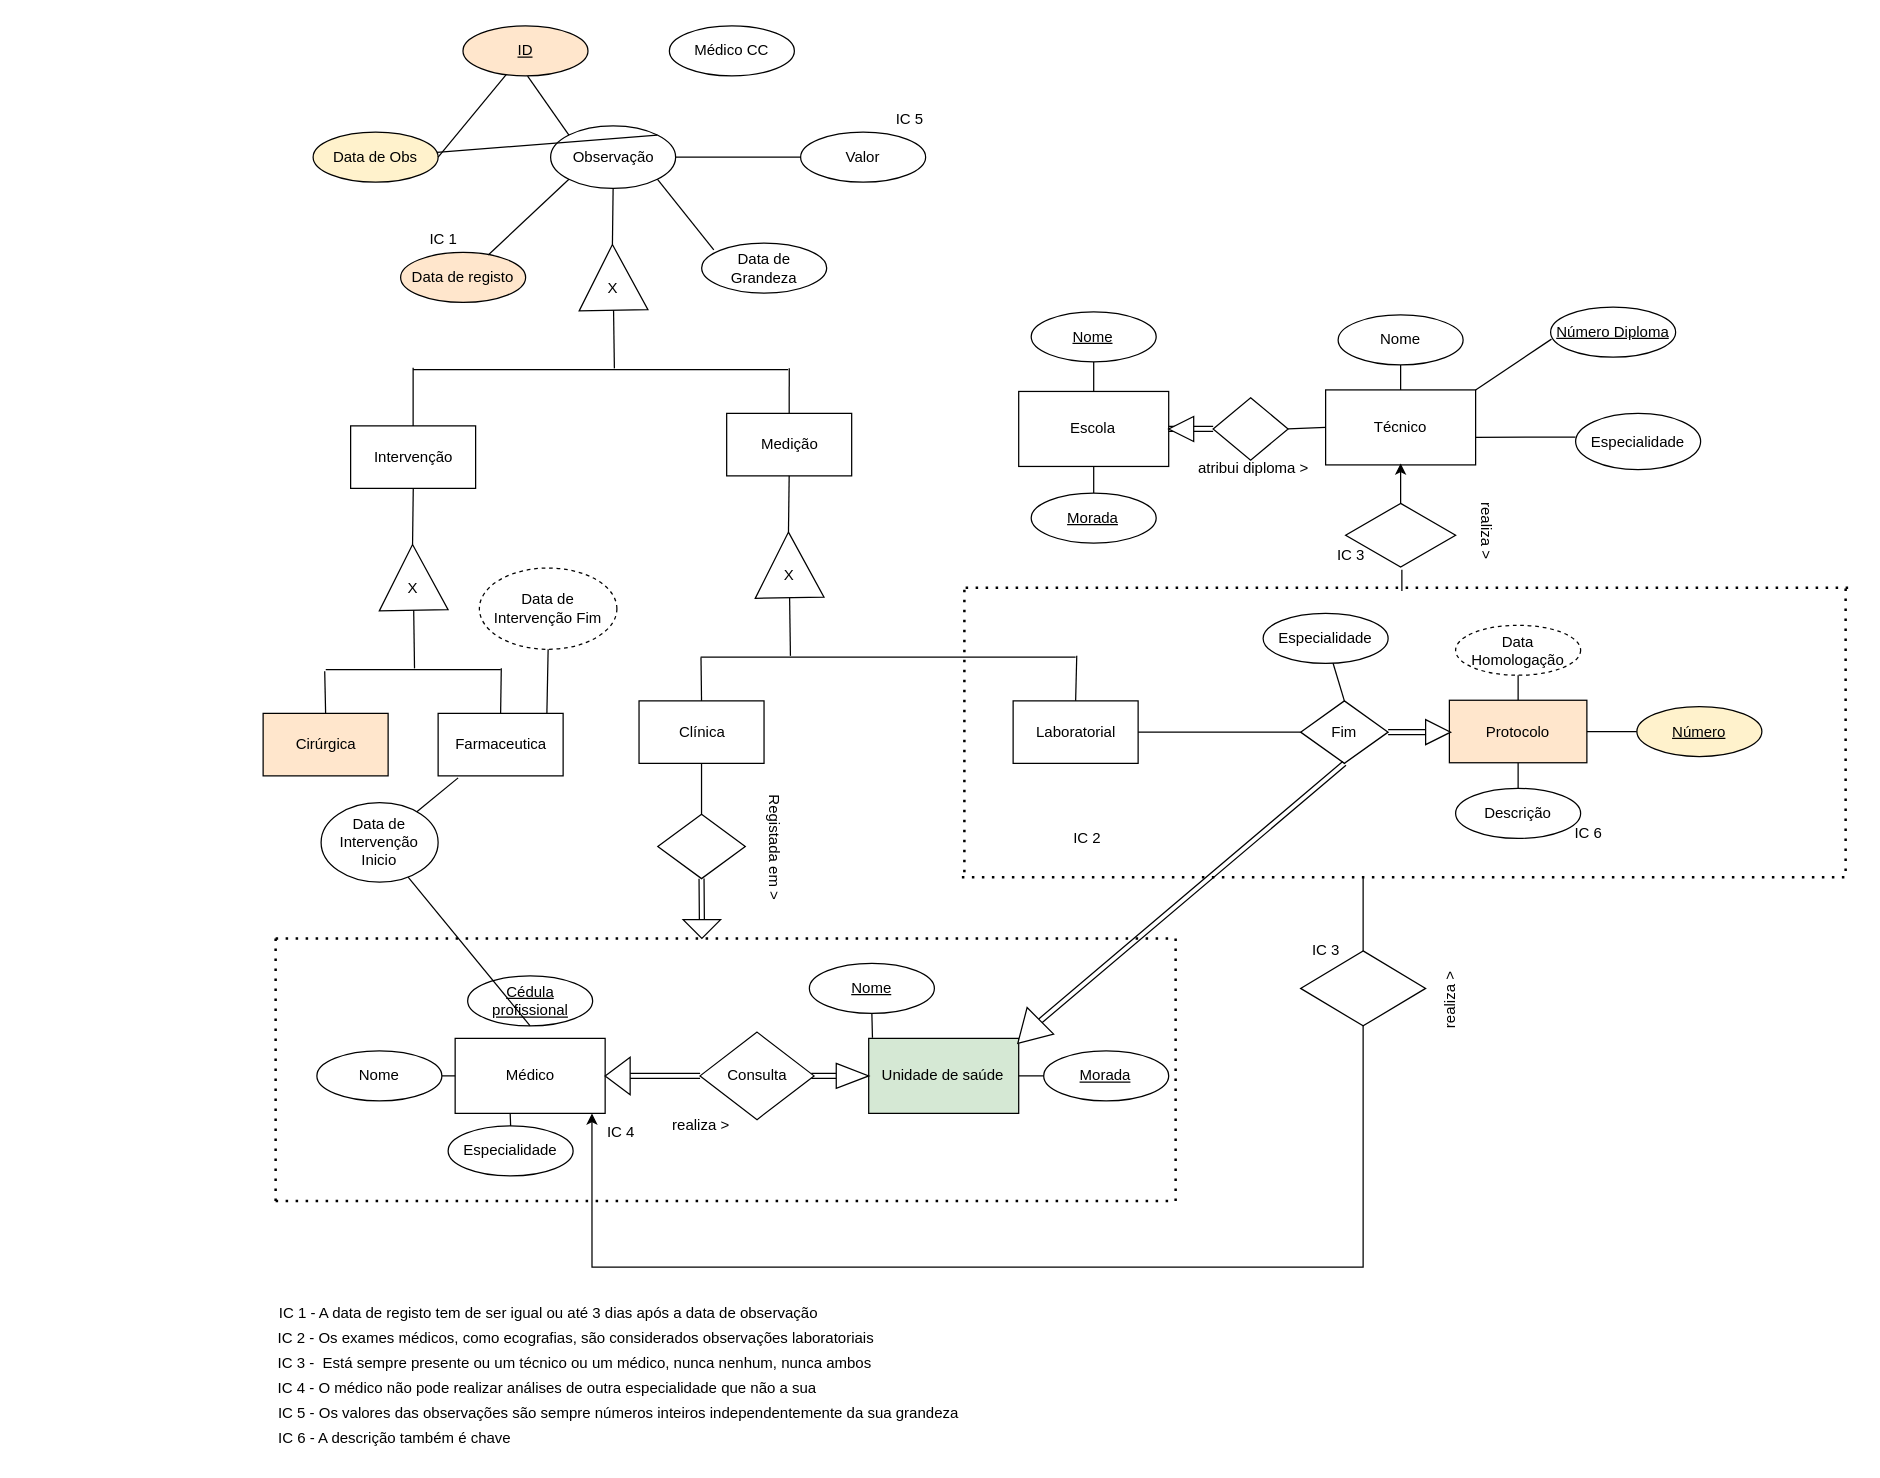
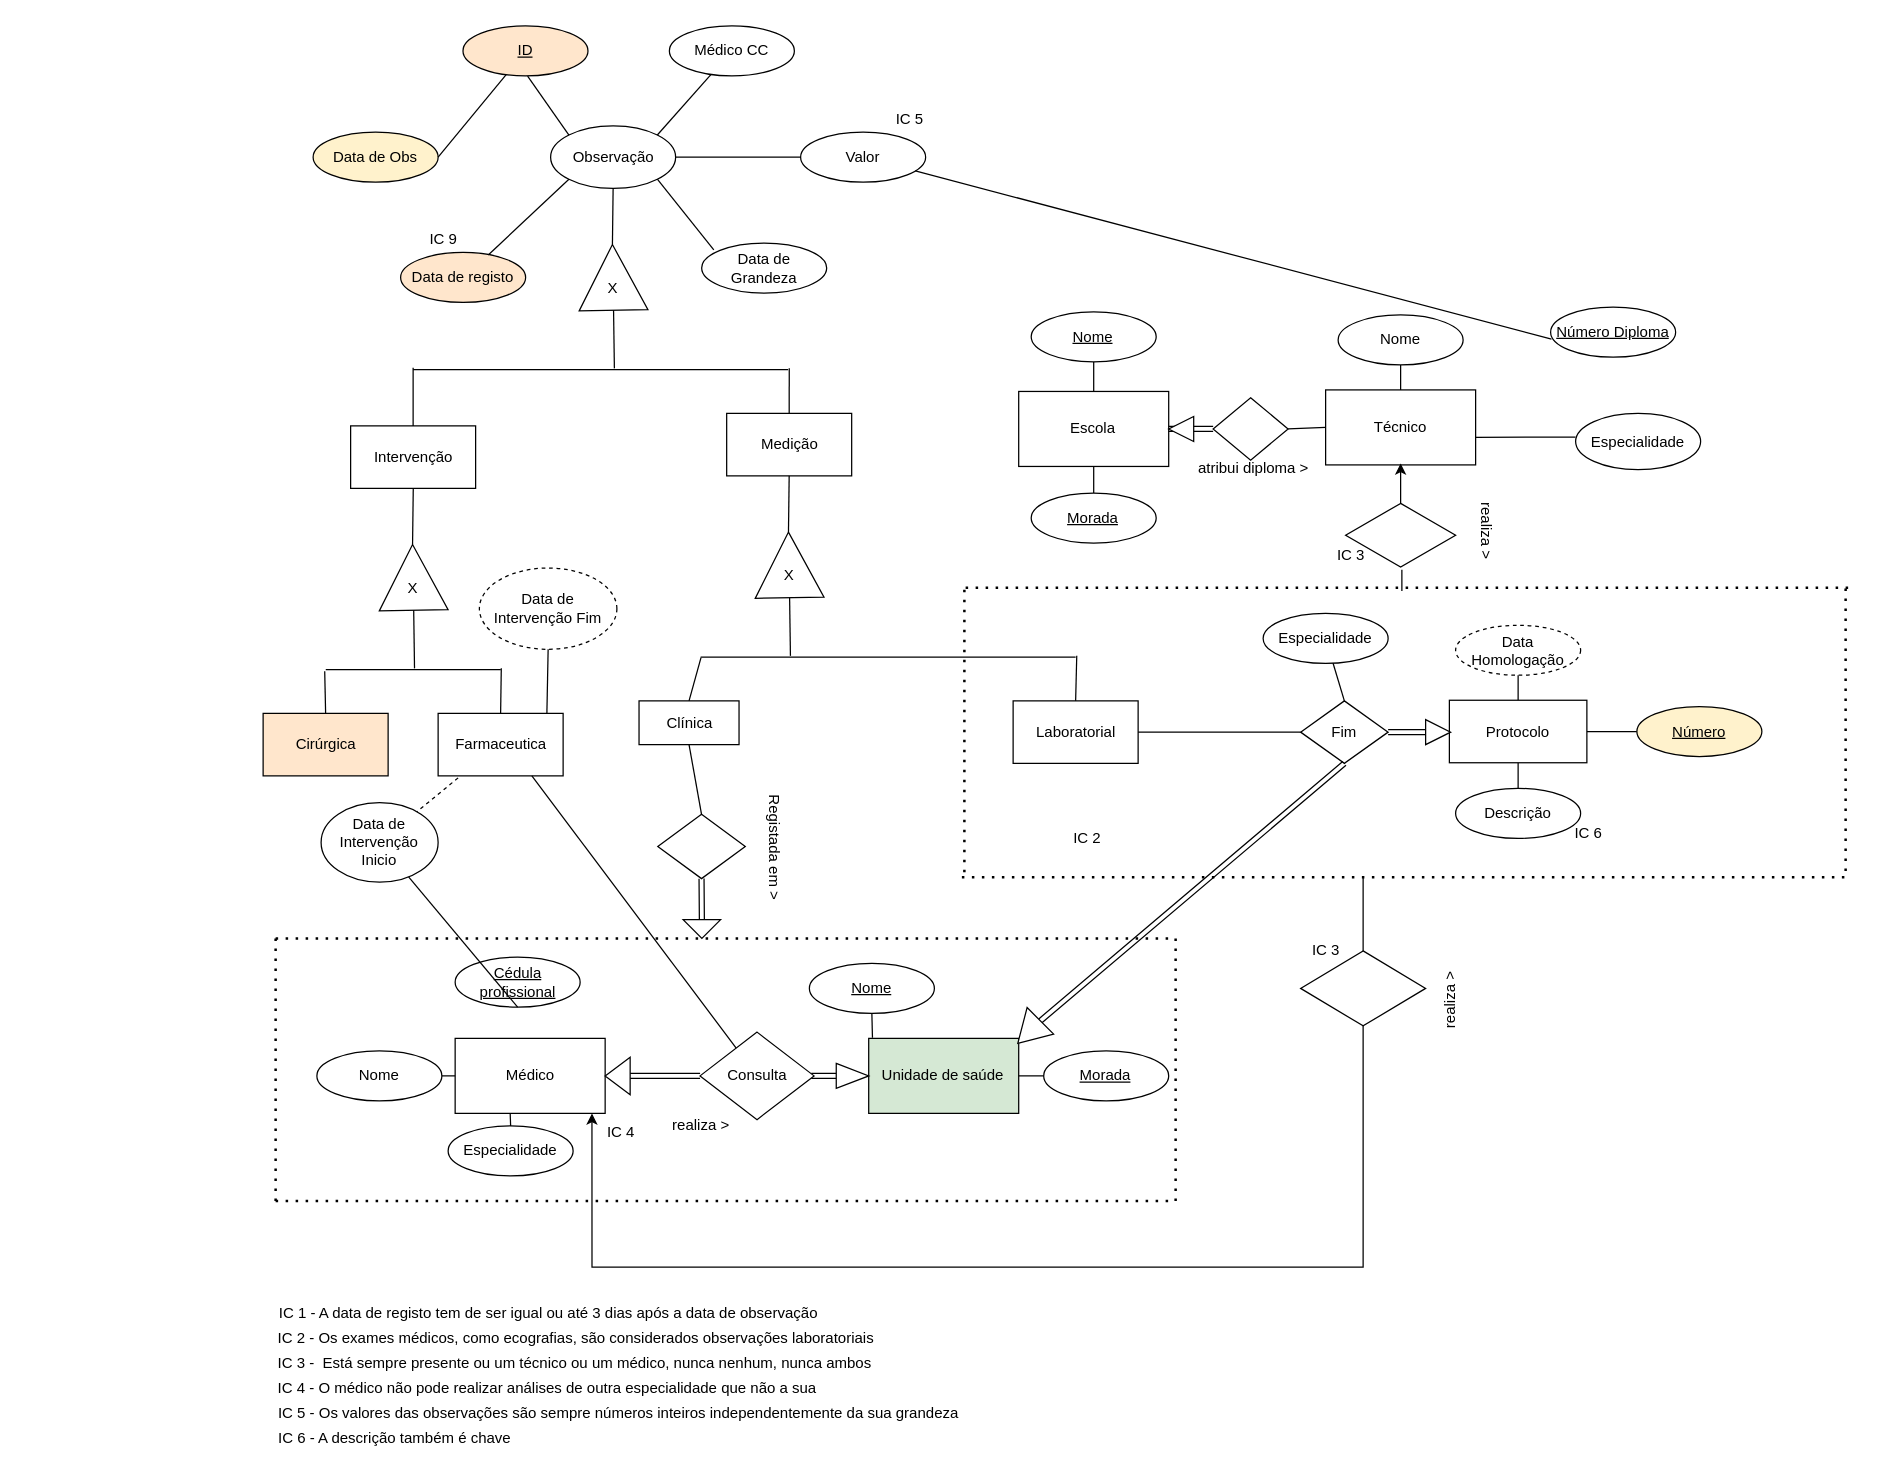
edge "Data de Obs" -- "Observação": now "Médico CC" -- "Observação"
node "IC 1": label "IC 1" -> "IC 9"
edge "Número Diploma" -- "Técnico": now "Número Diploma" -- "Valor"
node "Protocolo": fillcolor #ffe6cc -> #ffffff
node "Clínica": size 125x63 -> 100x44
edge "Farmaceutica" -- "Data de Intervenção Inicio": style solid -> dashed
edge "Farmaceutica" -- "Consulta": added
node "Cédula profissional": moved (530, 1001) -> (518, 982)
